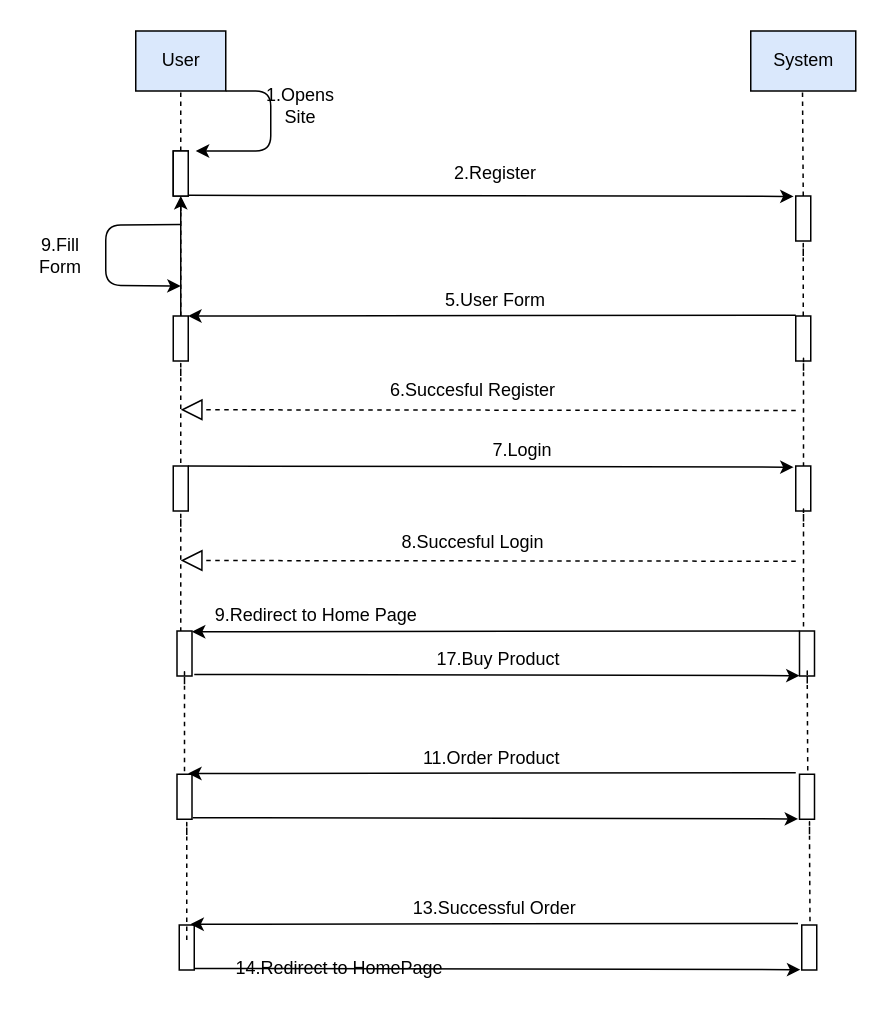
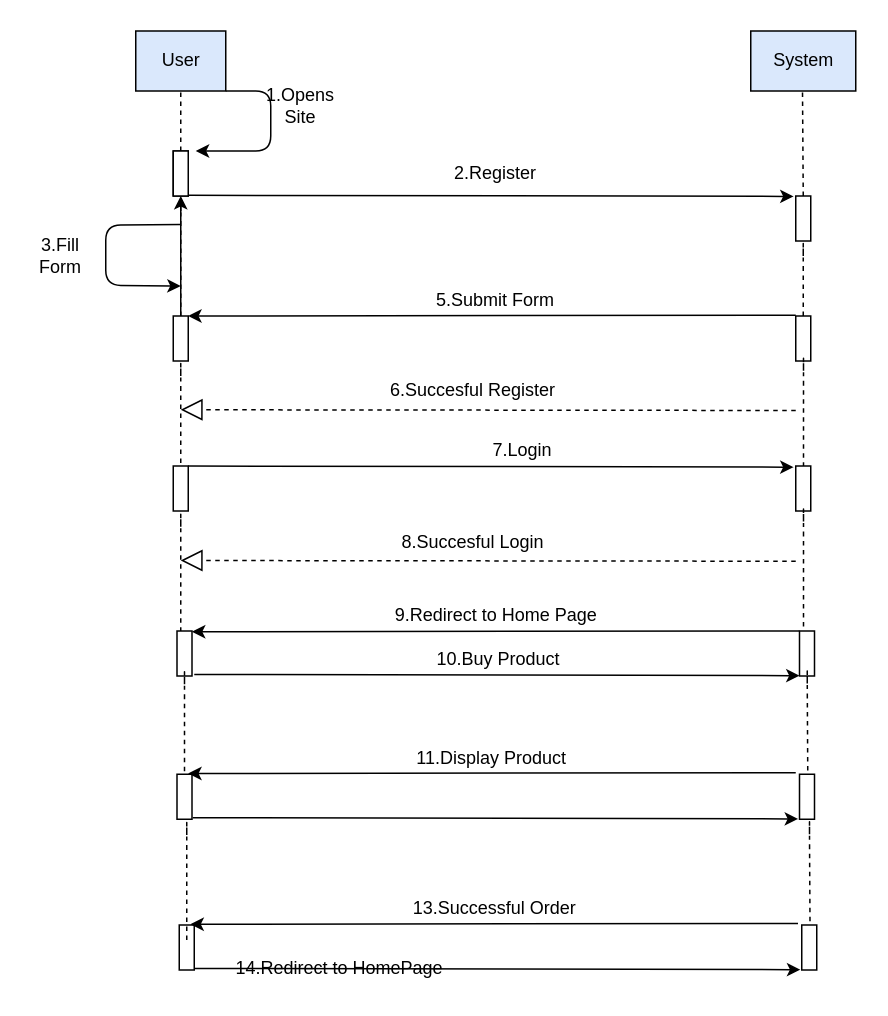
node "9.Fill Form": label "9.Fill Form" -> "3.Fill Form"
node "5.User Form": label "5.User Form" -> "5.Submit Form"
node "9.Redirect to Home Page": moved (316, 616) -> (496, 616)
node "17.Buy Product": label "17.Buy Product" -> "10.Buy Product"
node "11.Order Product": label "11.Order Product" -> "11.Display Product"
